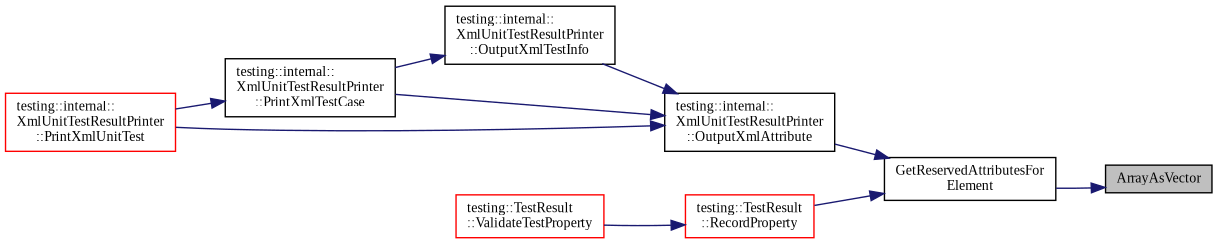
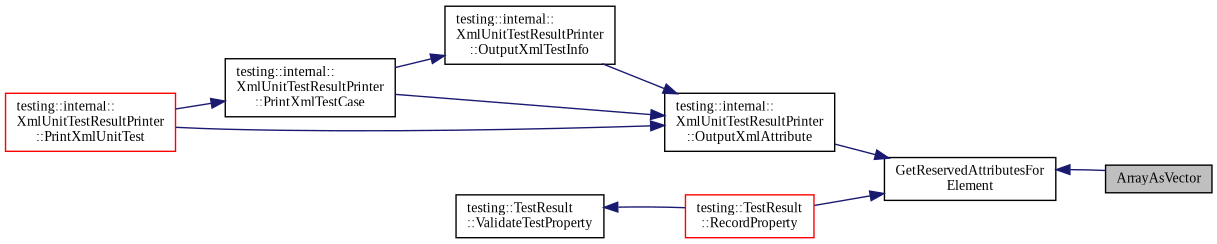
edge "GetReservedAttributesFor Element" -> "ArrayAsVector": reversed
node "testing::TestResult ::ValidateTestProperty": color red -> black
edge "testing::TestResult ::ValidateTestProperty" -> "testing::TestResult ::RecordProperty": reversed
